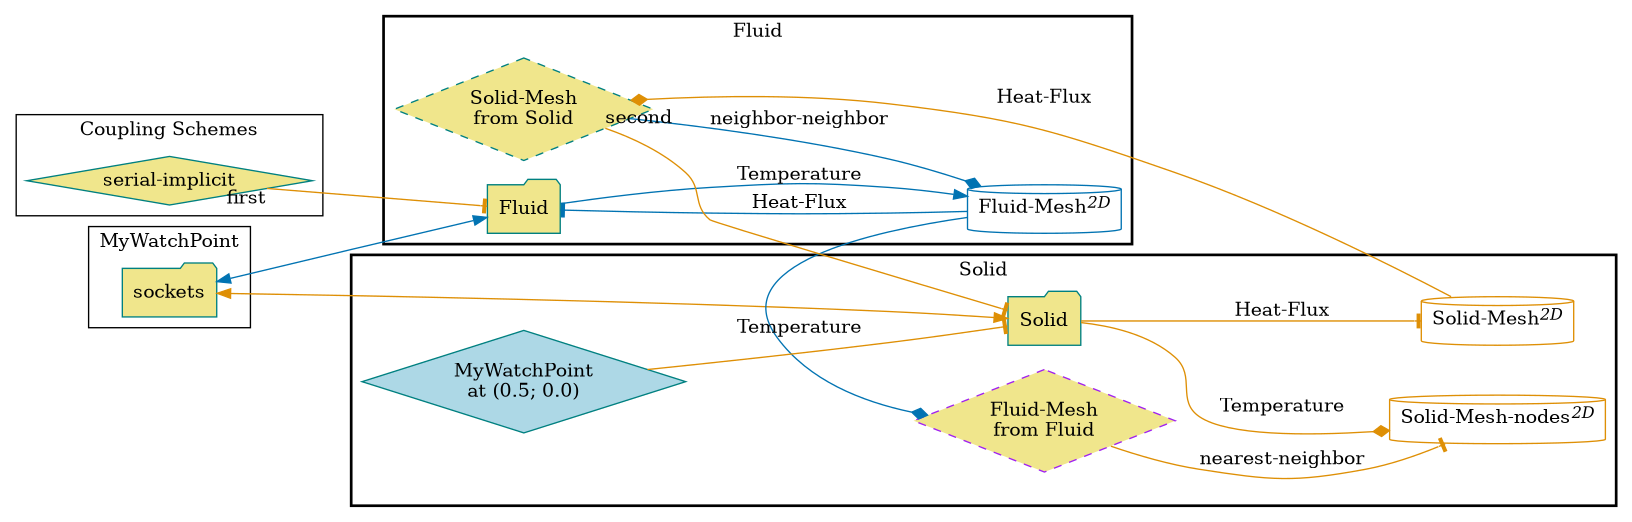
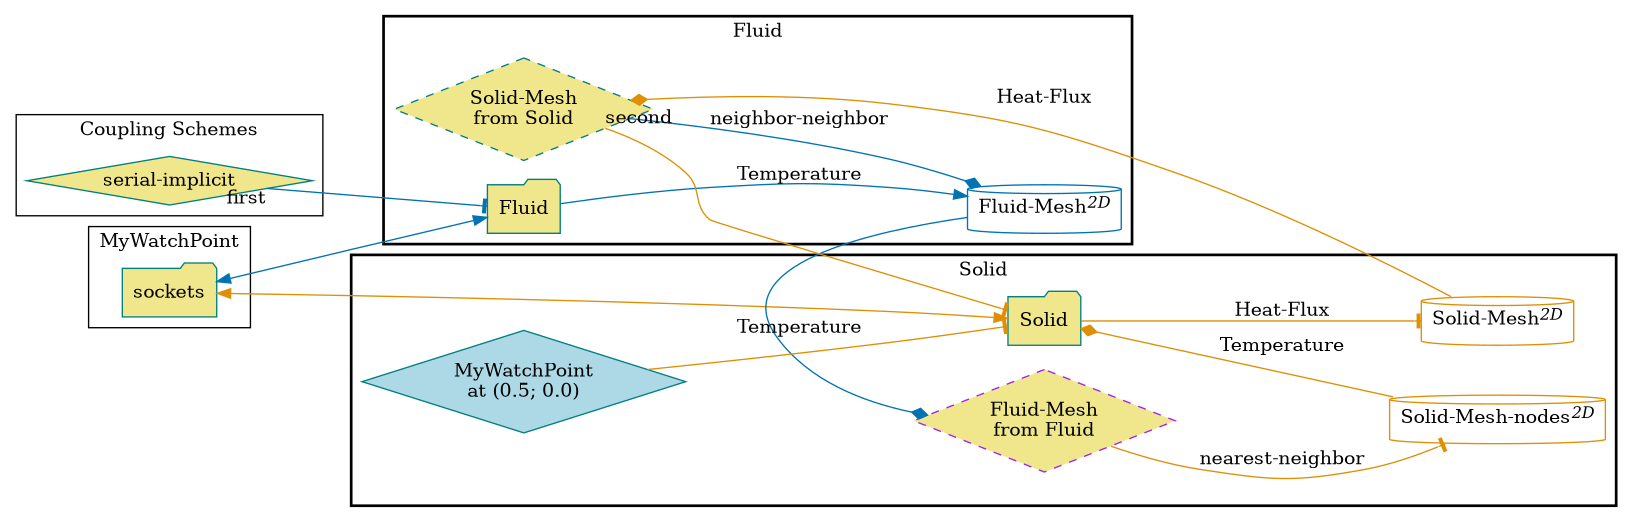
edge "serial-implicit" -> "Fluid": color #de8f05 -> #0173b2
edge "Fluid-Mesh" -> "Fluid": removed, label "Heat-Flux"
edge "Solid" -> "Solid-Mesh-nodes": reversed
